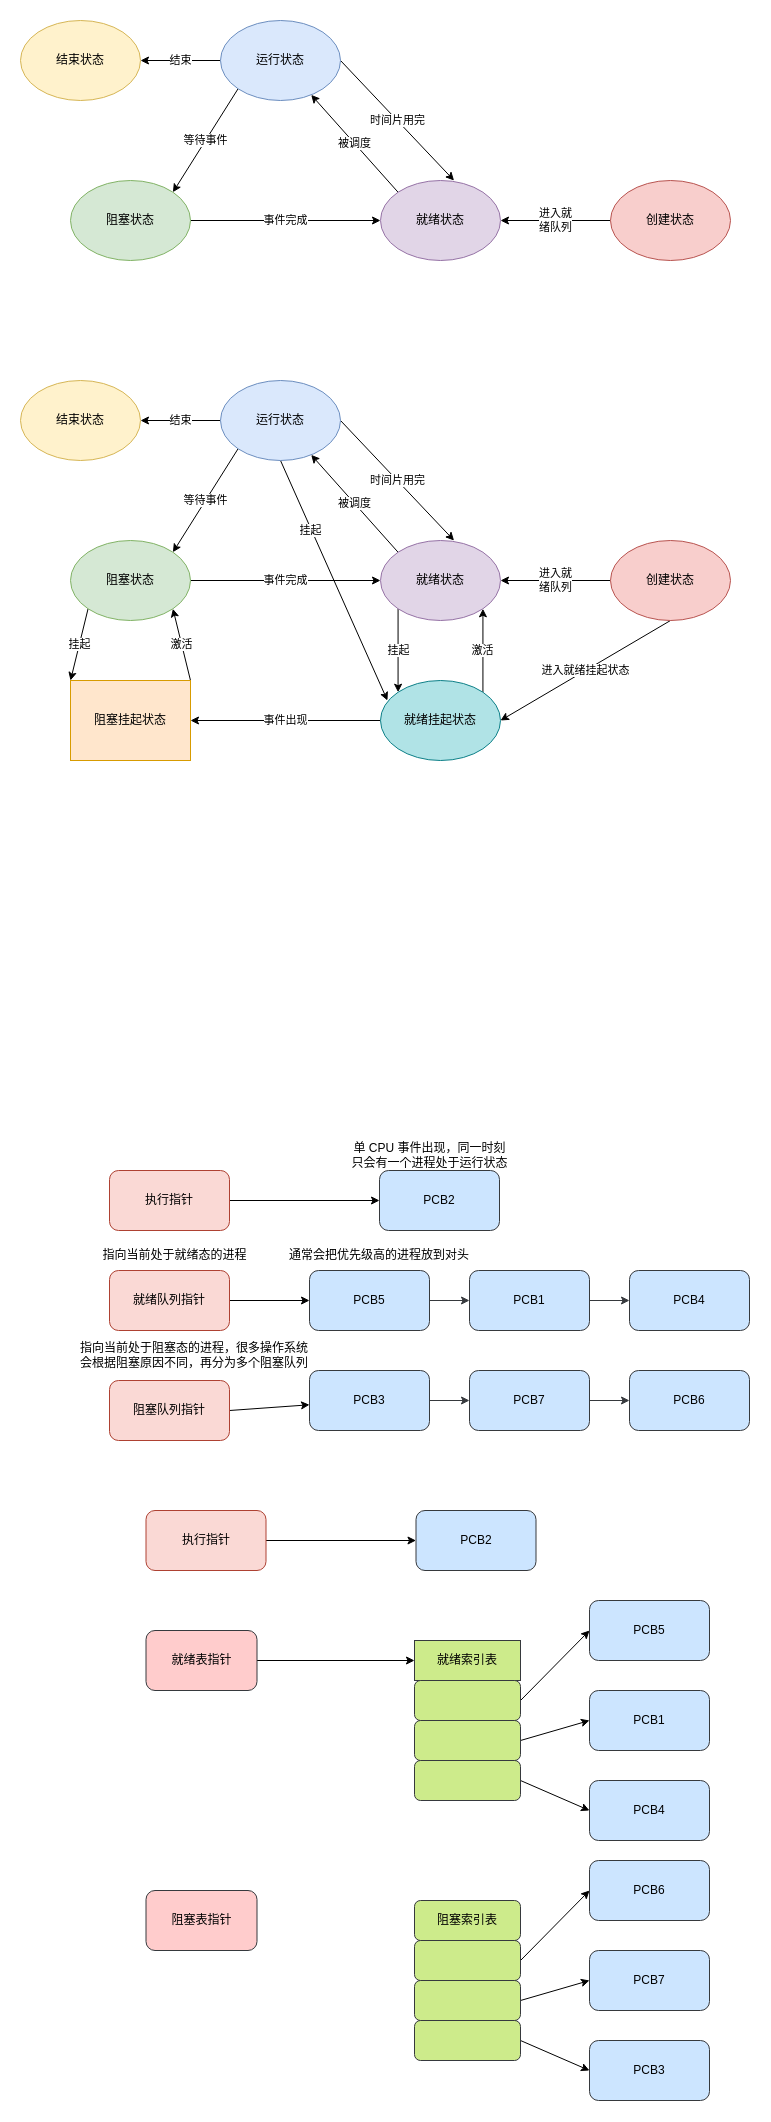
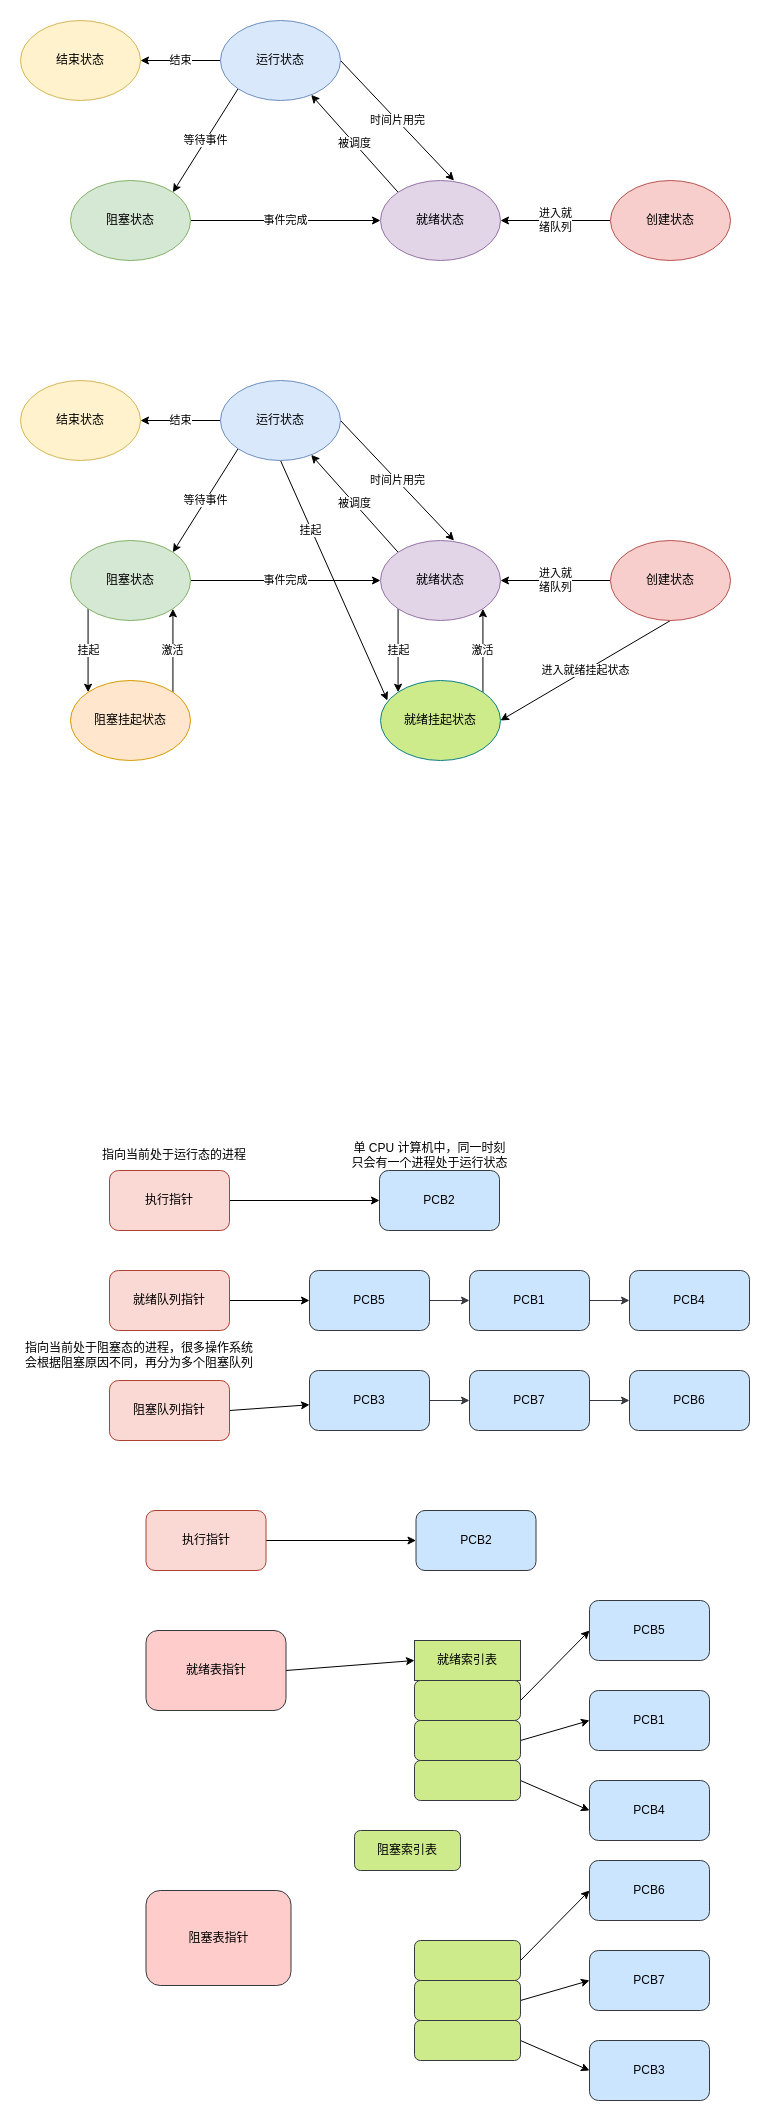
node "阻塞挂起状态": shape rectangle -> ellipse
edge "就绪挂起状态" -> "阻塞挂起状态": removed, label "事件出现"
node "就绪挂起状态": fillcolor #b0e3e6 -> #cdeb8b
node "指向当前处于运行态的进程": added
node "单 CPU 事件出现，同一时刻只会有一个进程处于运行状态": label "单 CPU 事件出现，同一时刻只会有一个进程处于运行状态" -> "单 CPU 计算机中，同一时刻只会有一个进程处于运行状态"
node "指向当前处于就绪态的进程": removed
node "通常会把优先级高的进程放到对头": removed
node "指向当前处于阻塞态的进程，很多操作系统会根据阻塞原因不同，再分为多个阻塞队列": moved (195, 1356) -> (140, 1356)
node "就绪表指针": size 111x60 -> 140x80
node "阻塞表指针": size 111x60 -> 145x95
node "阻塞索引表": moved (468, 1921) -> (408, 1851)
